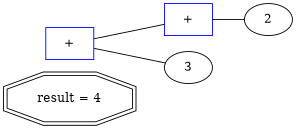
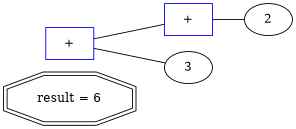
node "result = 4": label "result = 4" -> "result = 6"
